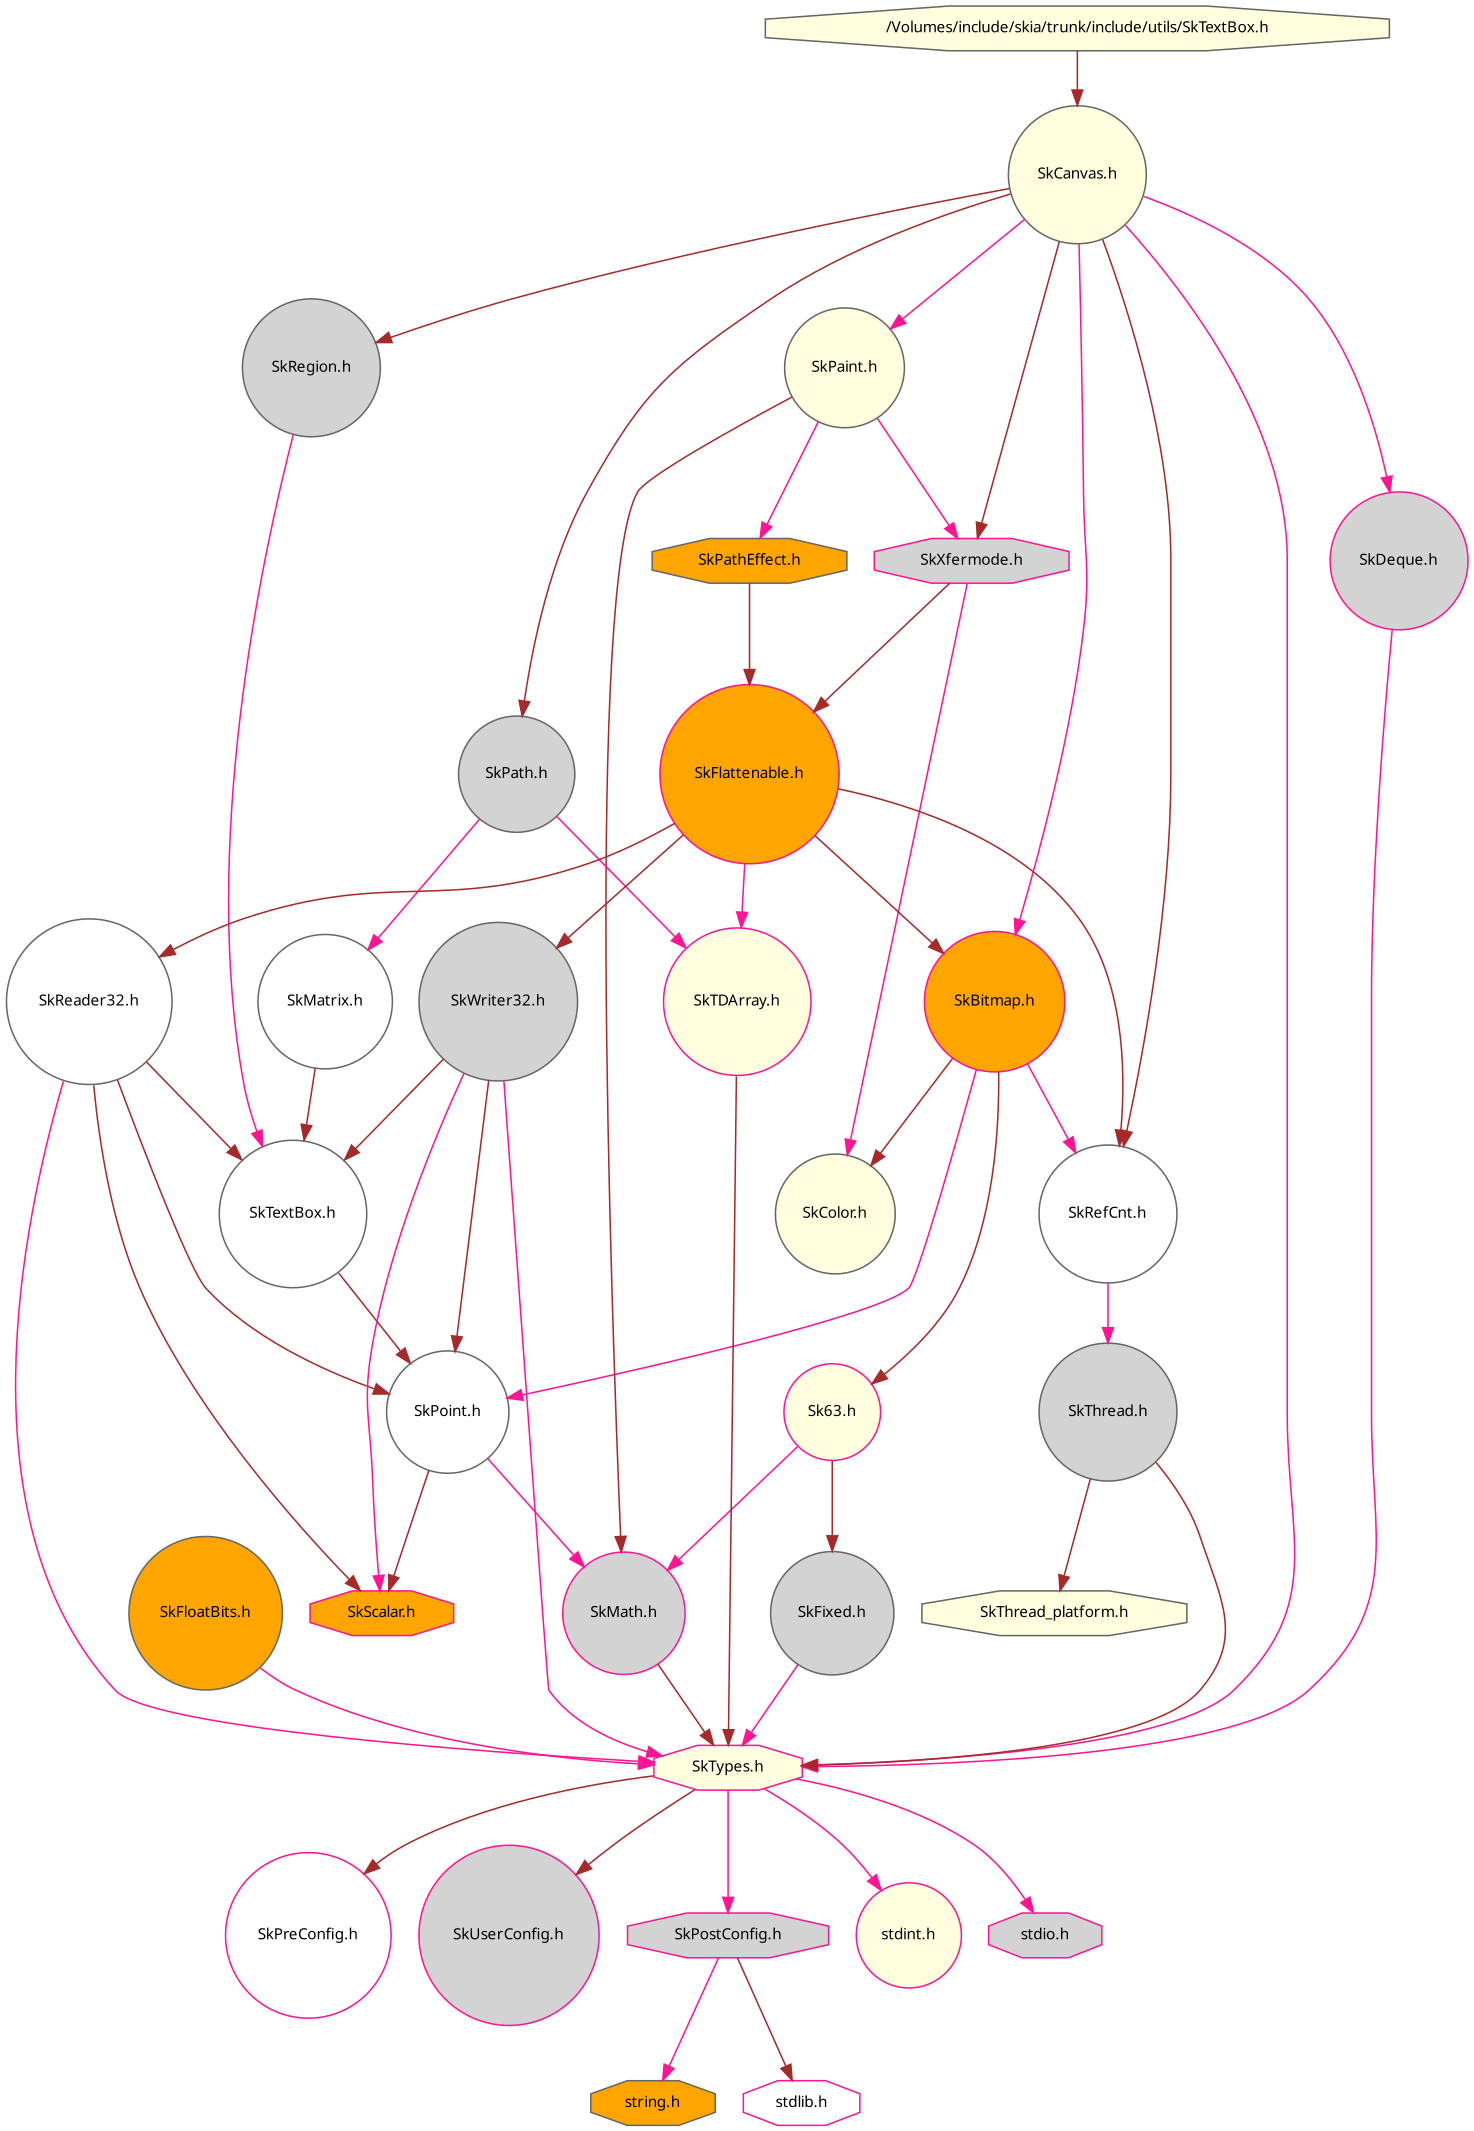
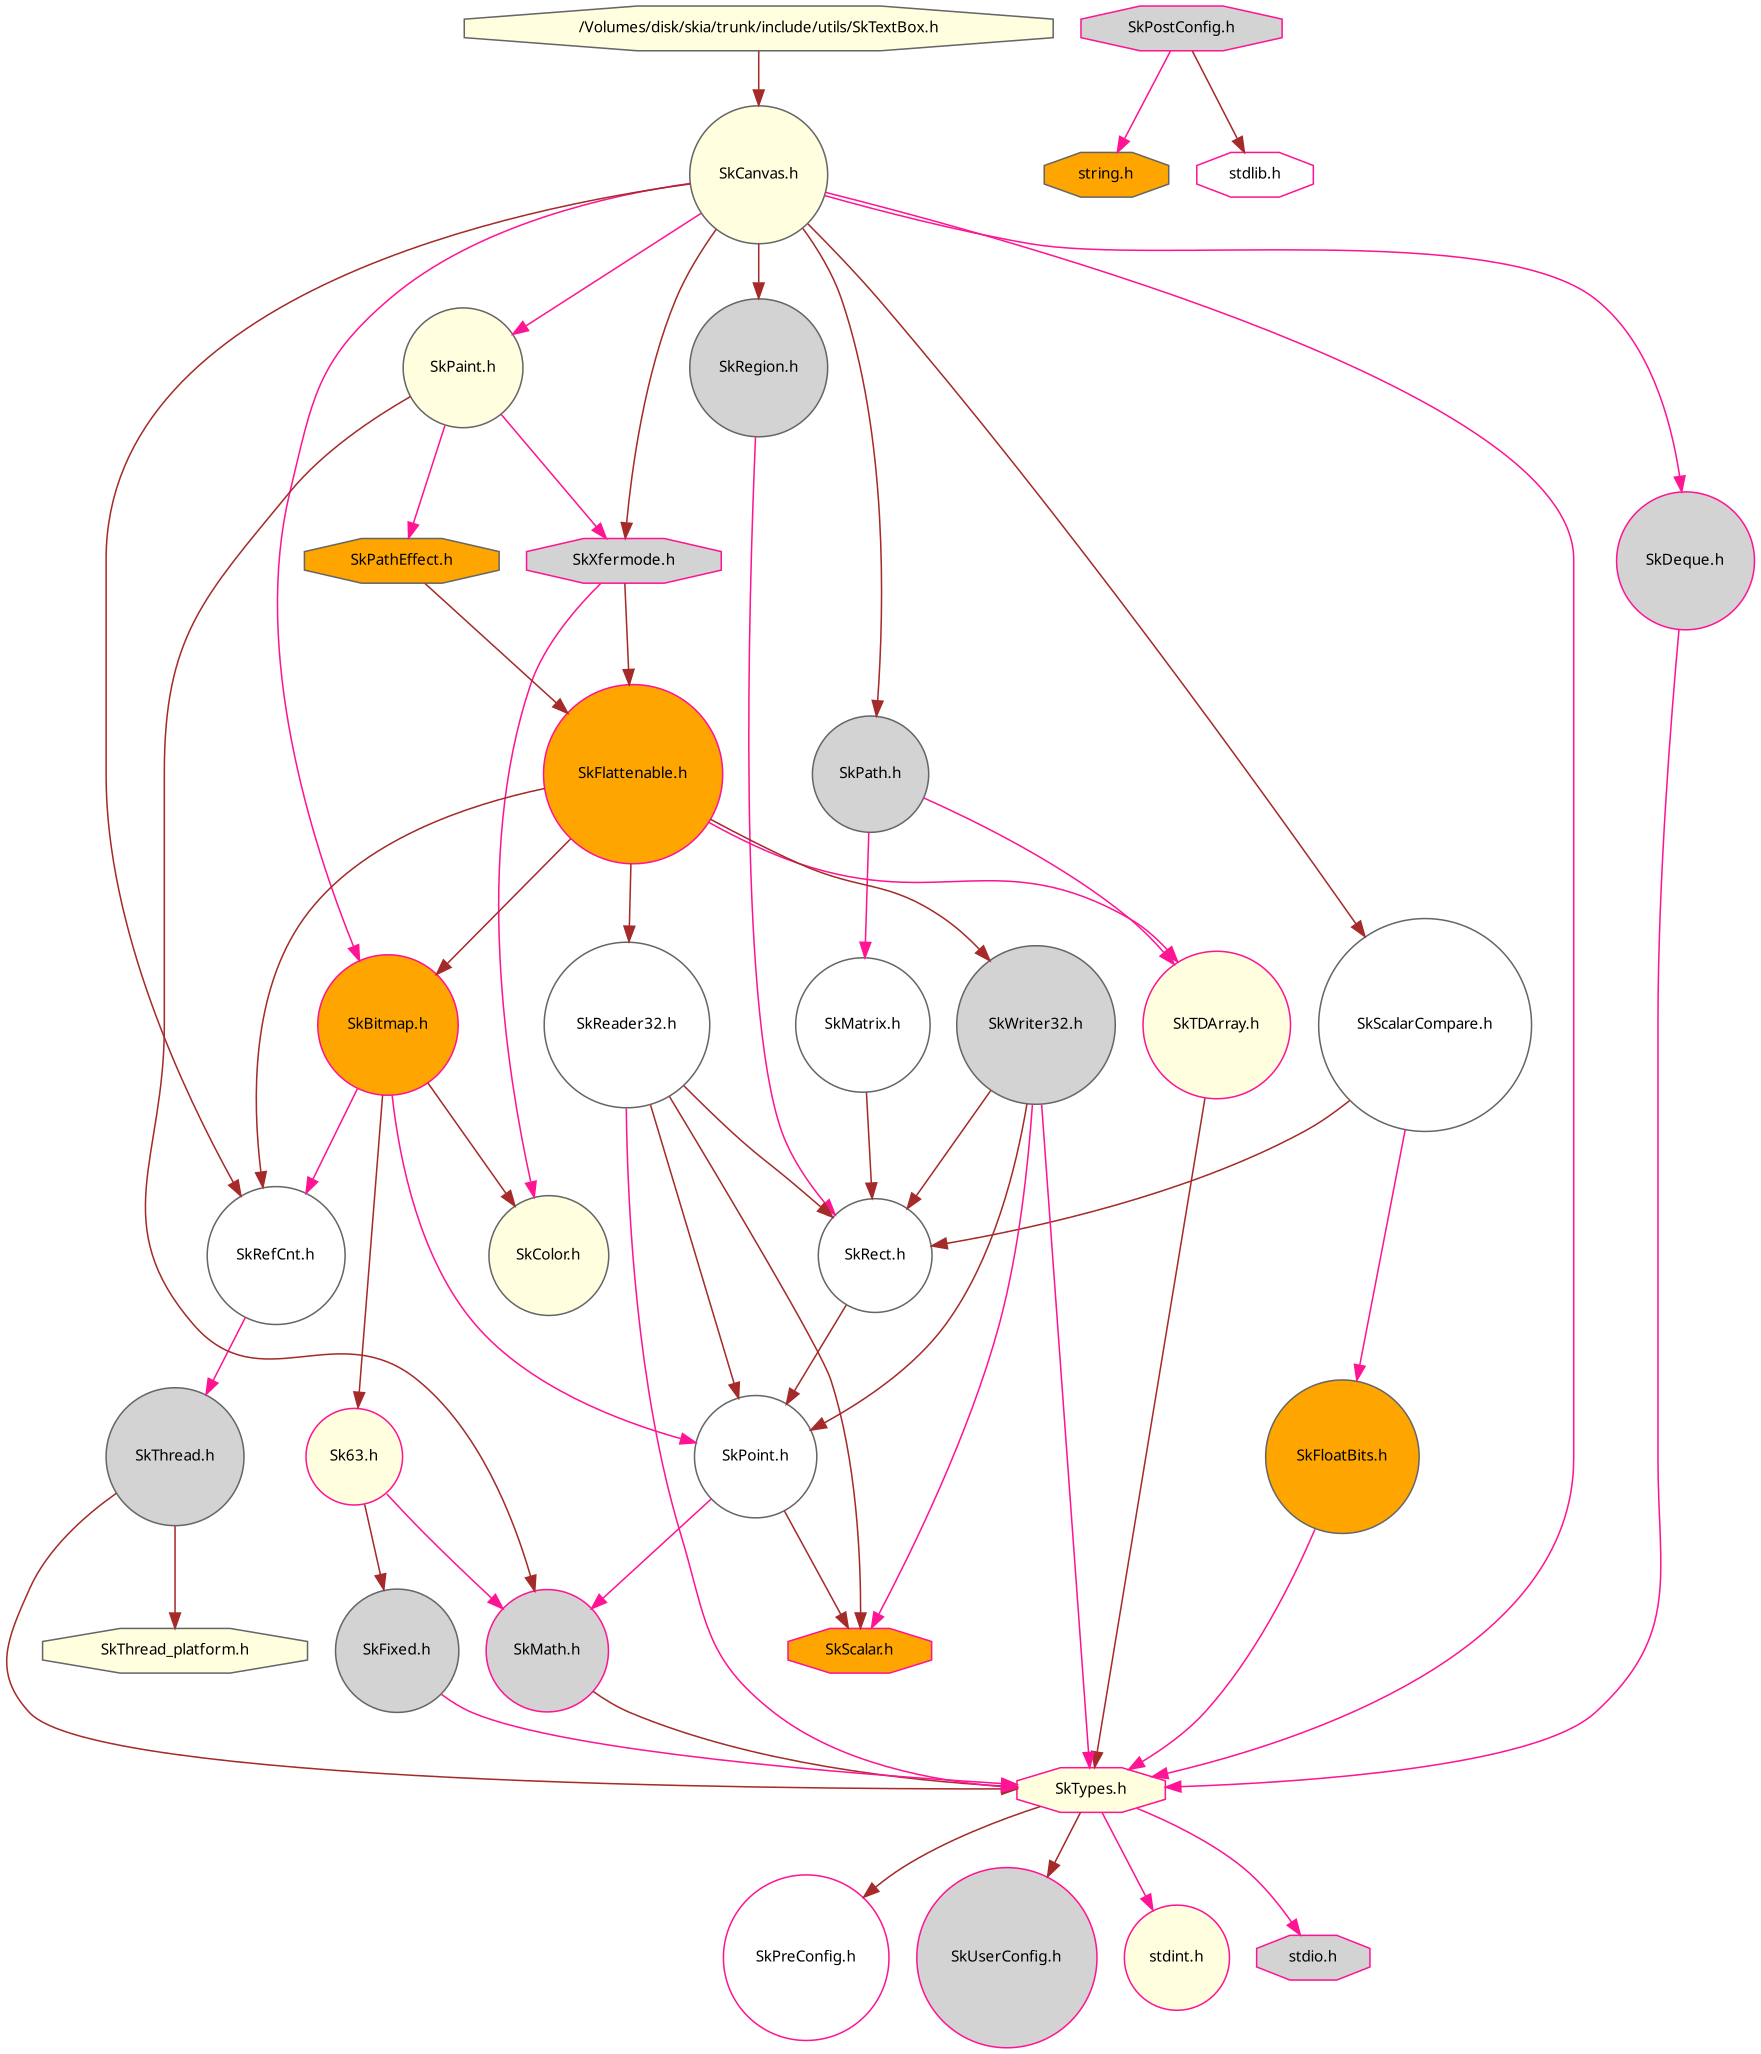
node "/Volumes/include/skia/trunk/include/utils/SkTextBox.h": label "/Volumes/include/skia/trunk/include/utils/SkTextBox.h" -> "/Volumes/disk/skia/trunk/include/utils/SkTextBox.h"
node "SkScalarCompare.h": added
node "SkTextBox.h": label "SkTextBox.h" -> "SkRect.h"
edge "SkTypes.h" -> "SkPostConfig.h": removed
